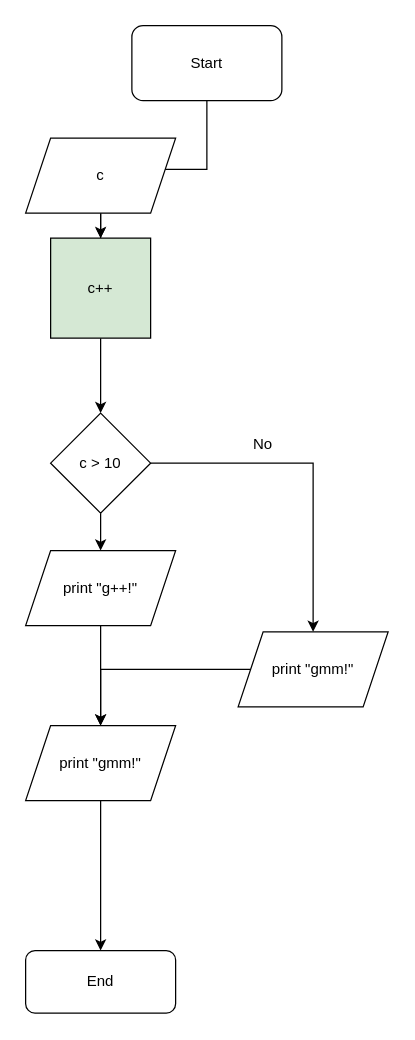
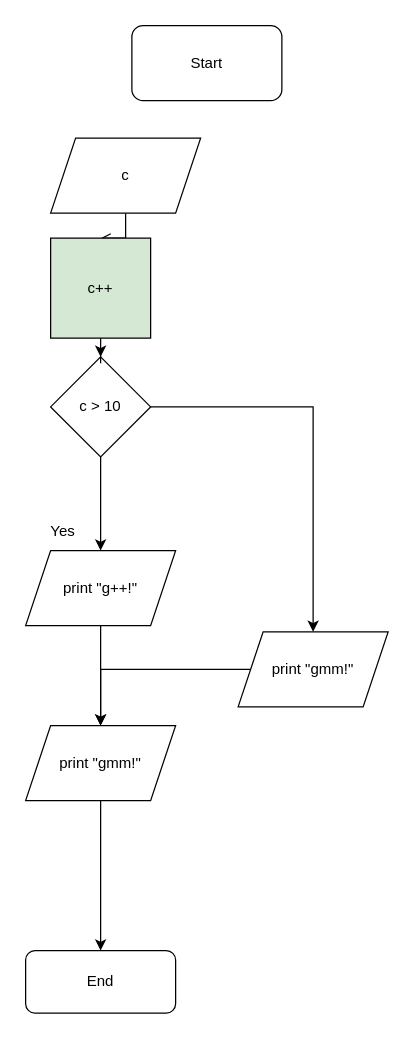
edge "Start" -> "c++": removed
node "c": moved (101, 176) -> (126, 176)
node "No": removed
node "c > 10": moved (101, 463) -> (101, 407)
node "Yes": added
